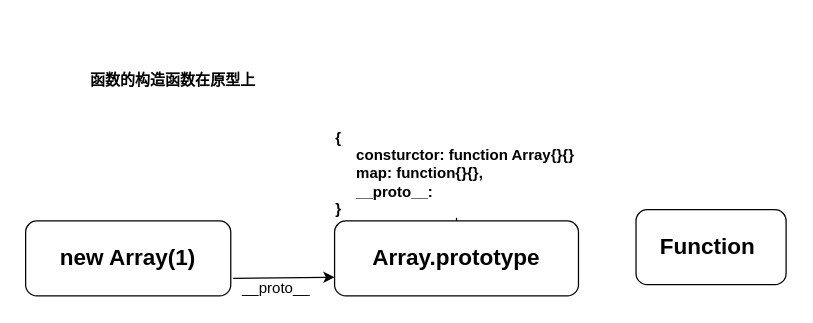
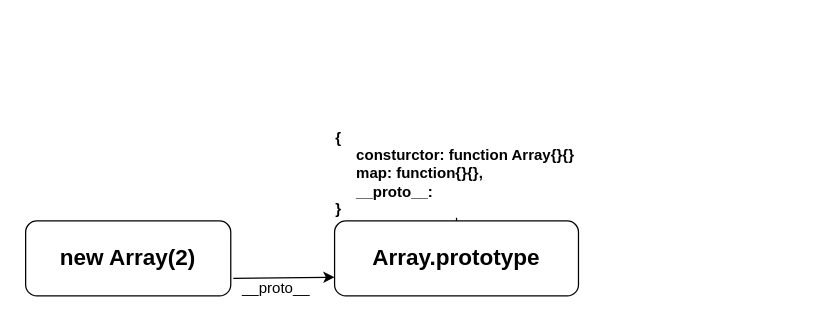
node "函数的构造函数在原型上": removed
node "Function": removed
node "new Array(1)": label "new Array(1)" -> "new Array(2)"
